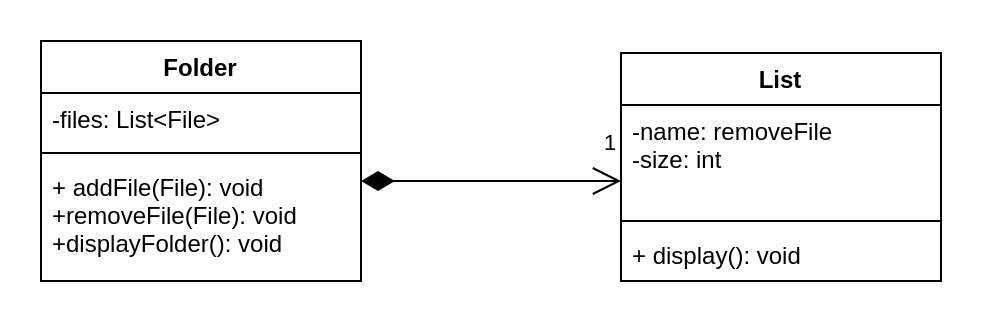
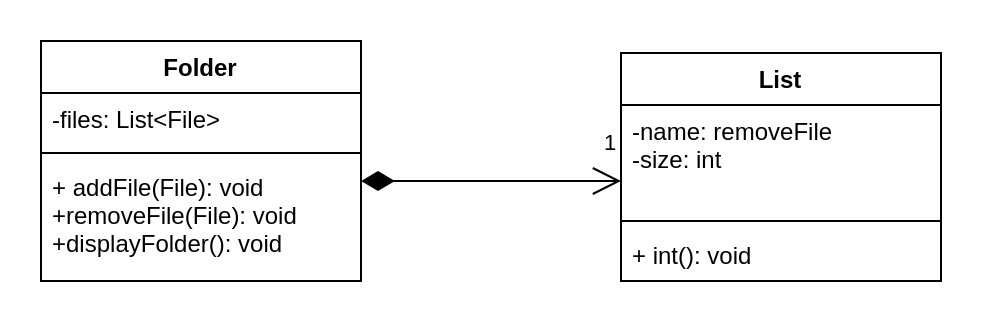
node "+ display(): void": label "+ display(): void" -> "+ int(): void"
